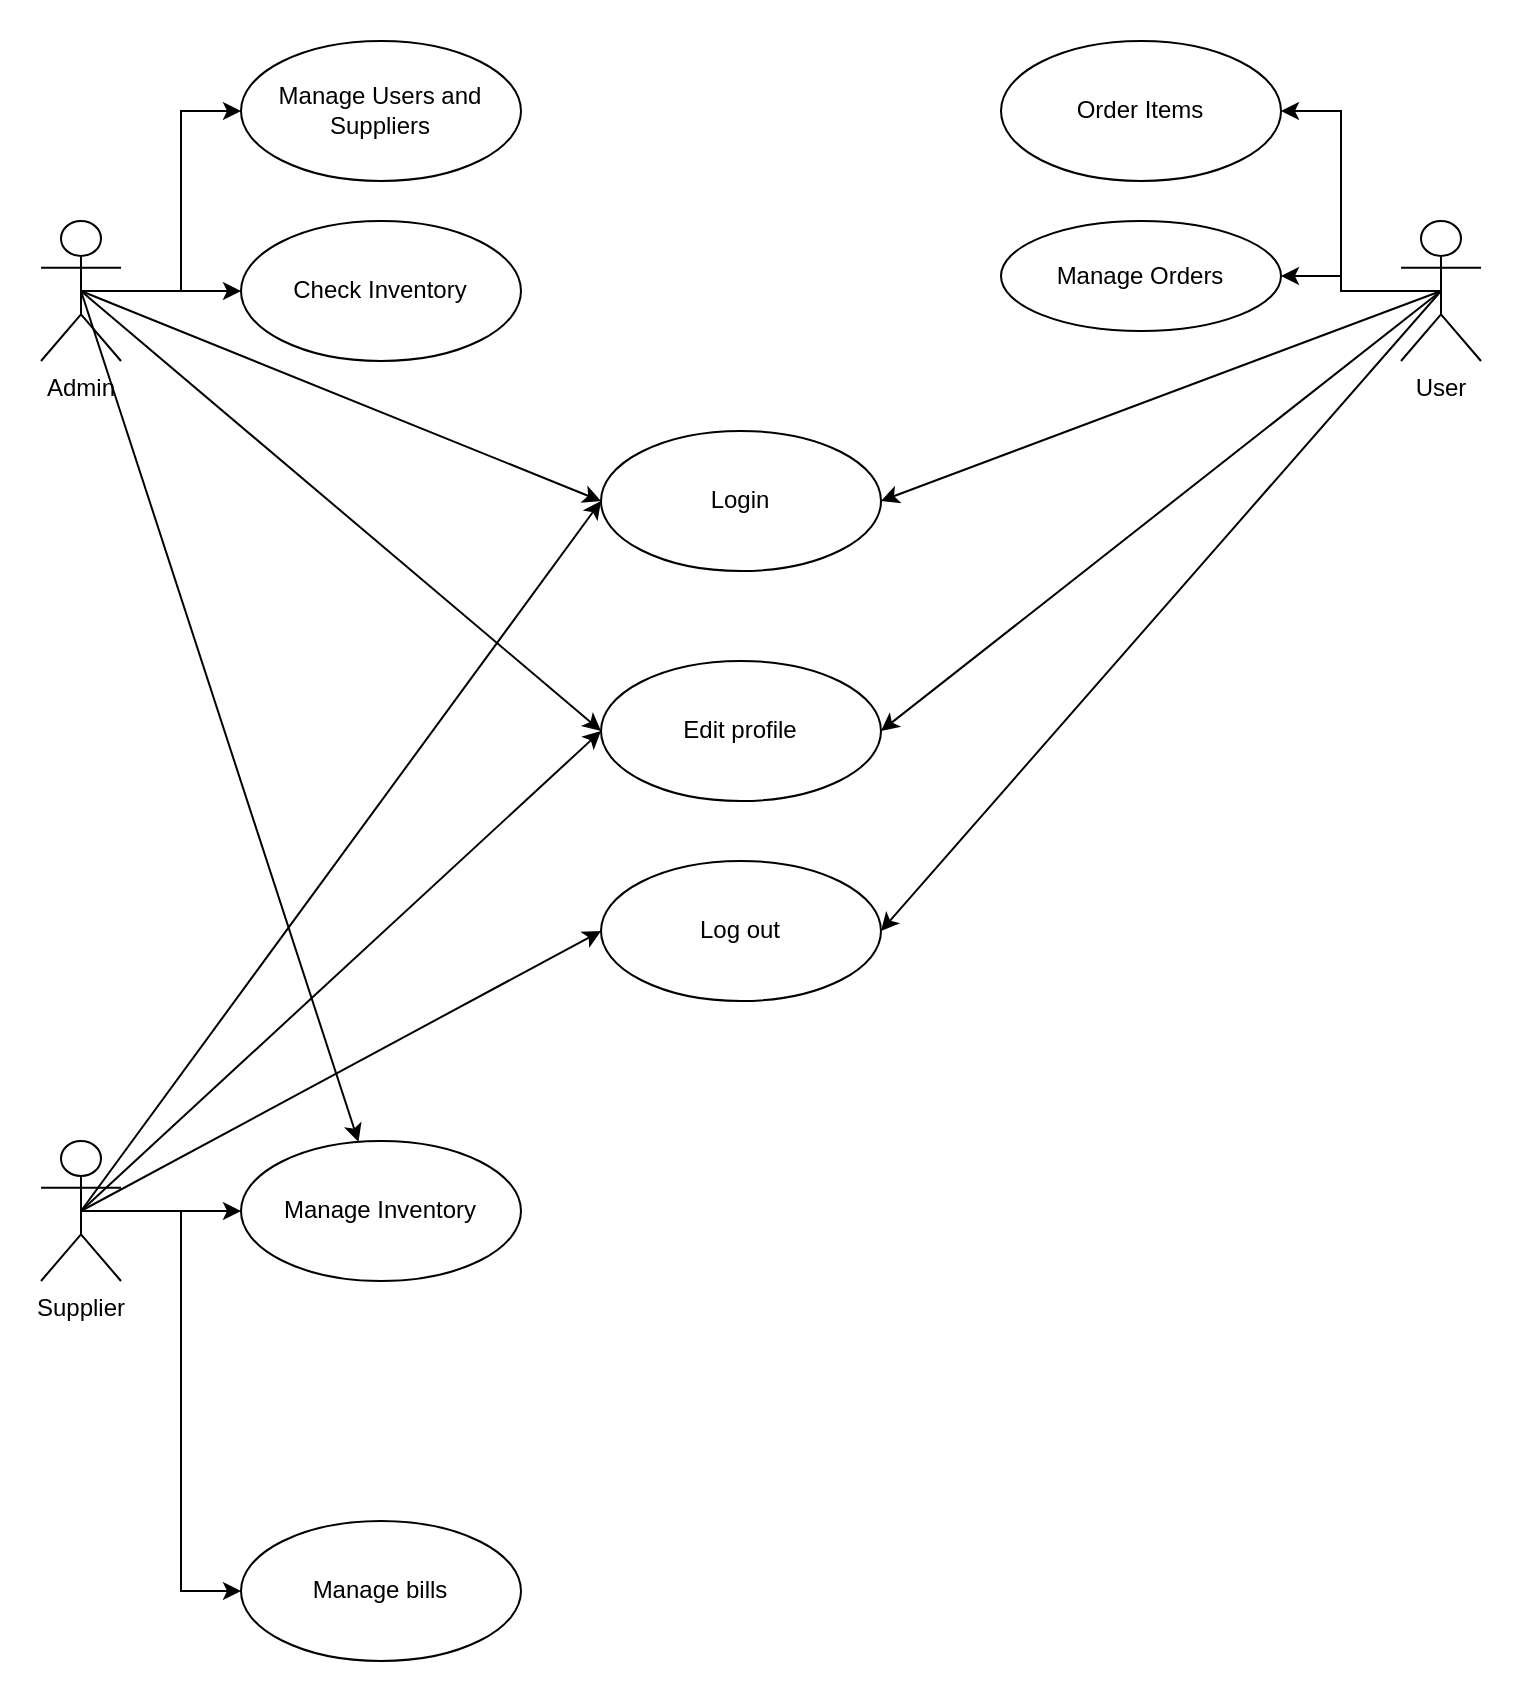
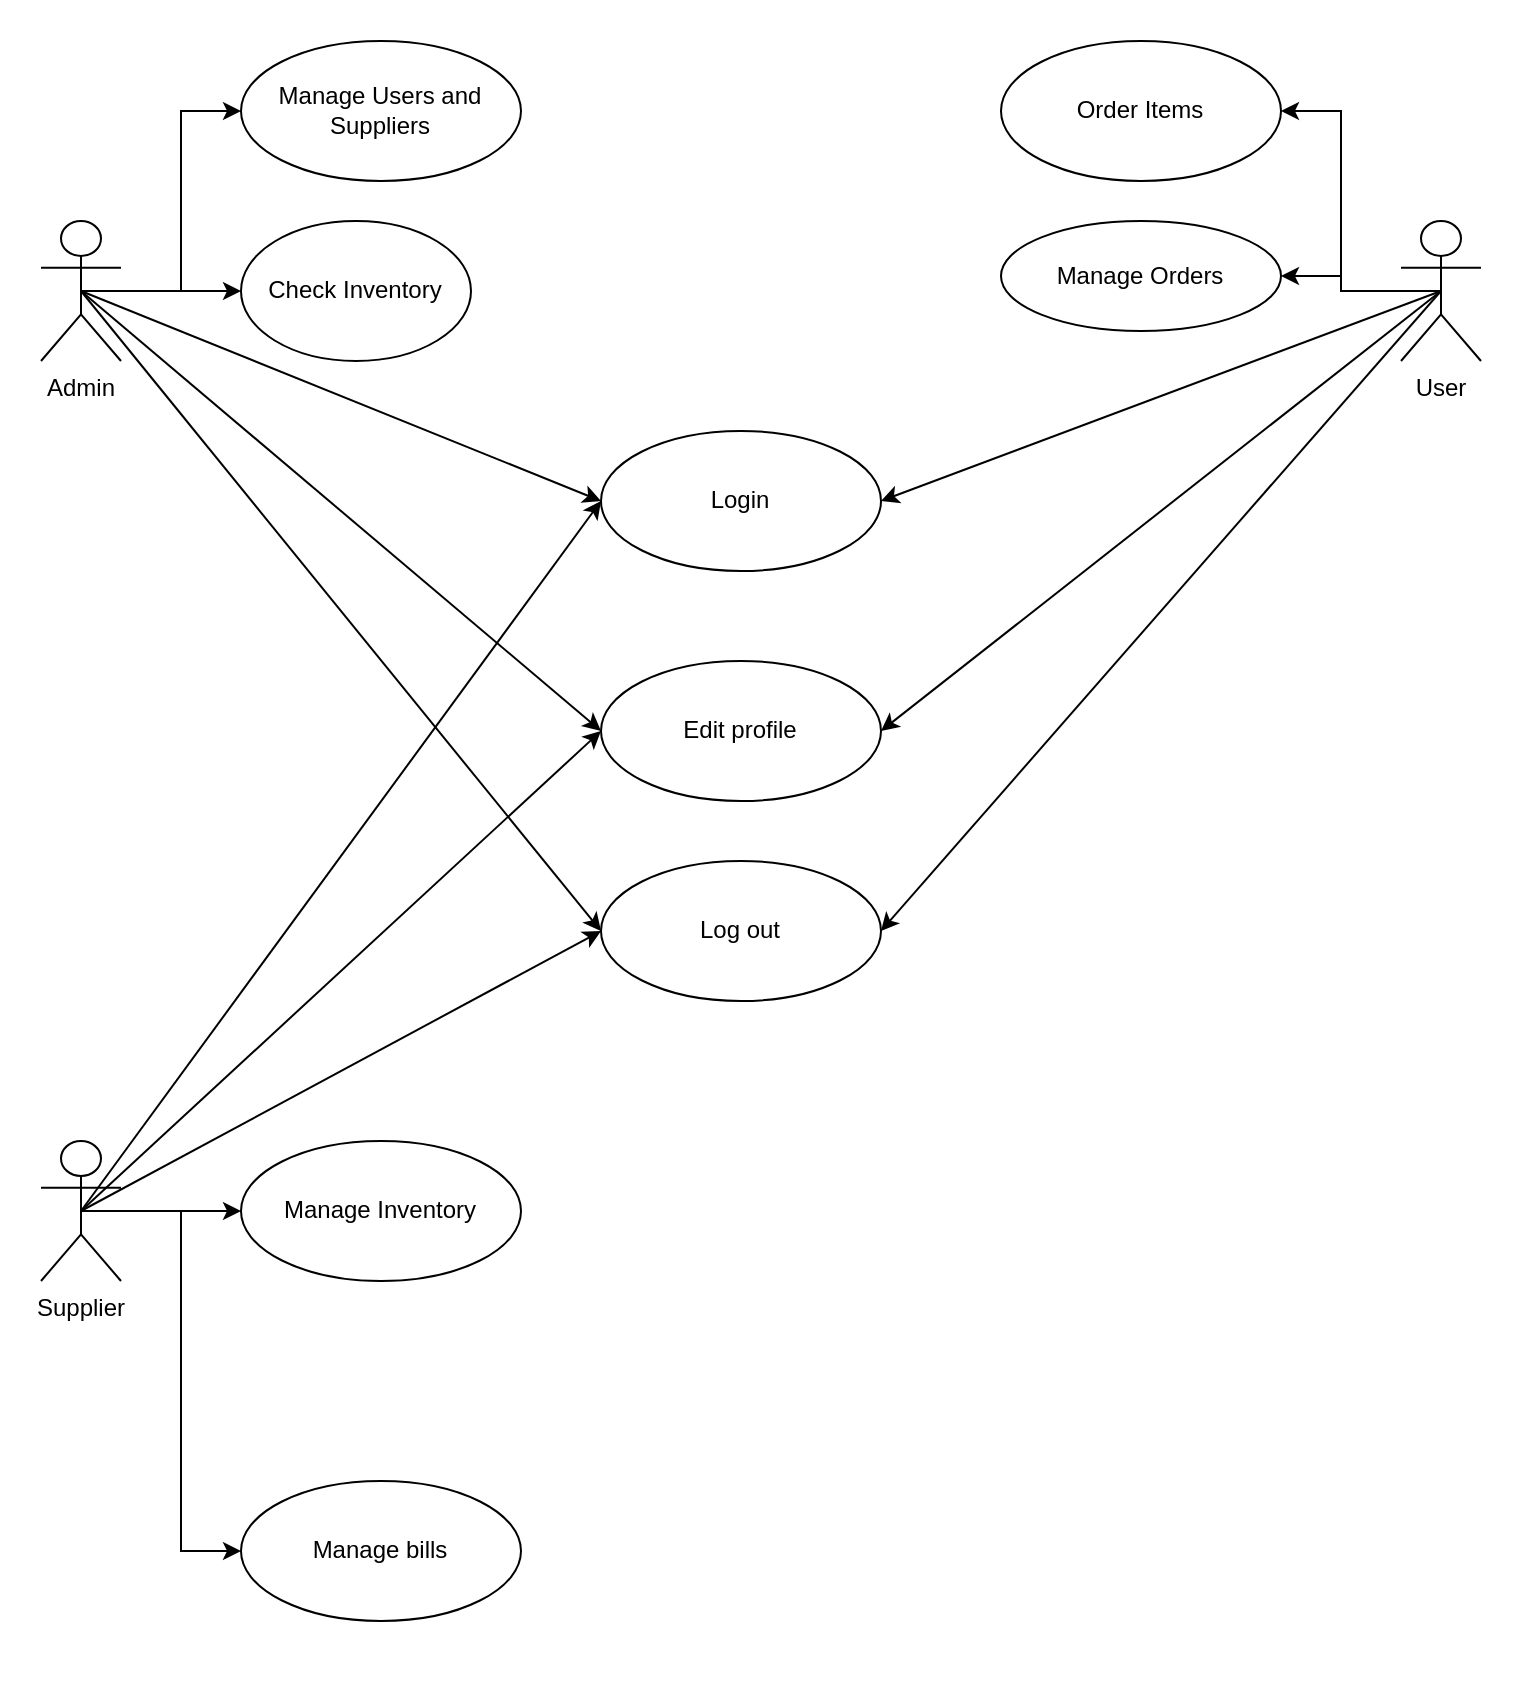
node "Check Inventory": size 280x140 -> 230x140
edge "Admin" -> "Manage Inventory": now "Admin" -> "Log out"
node "Manage bills": moved (381, 1591) -> (381, 1551)
